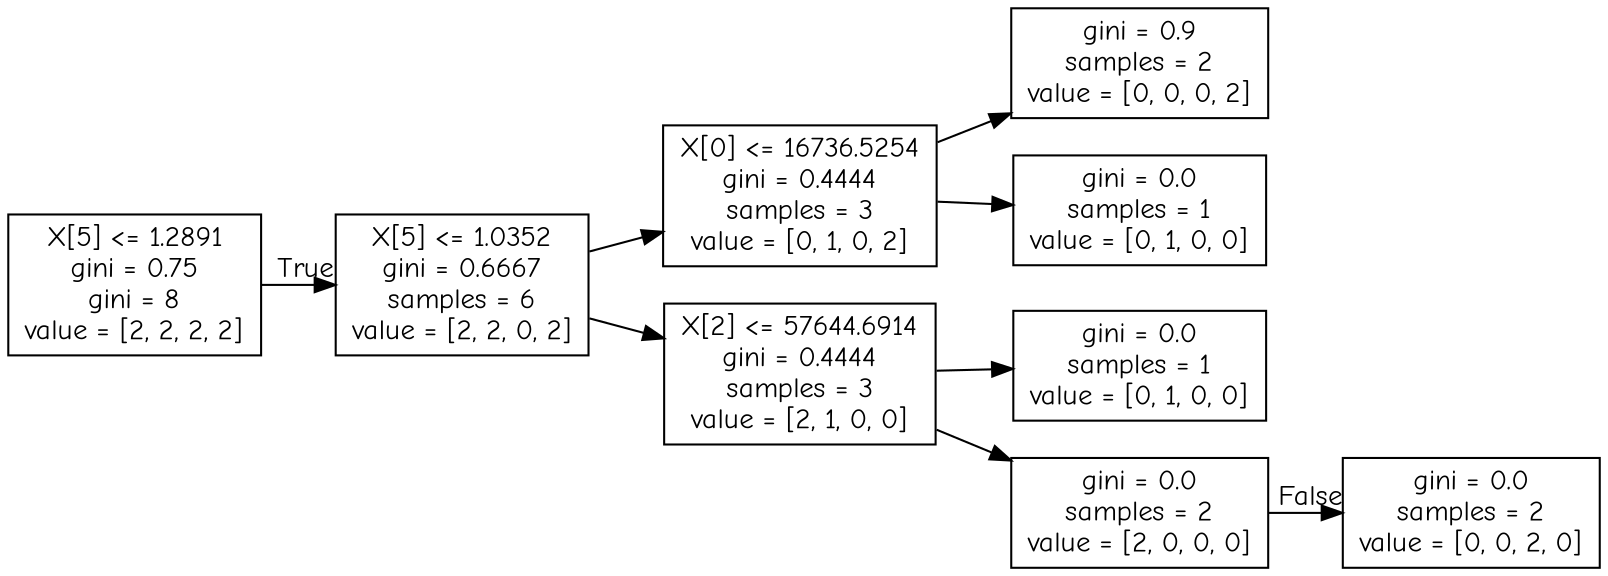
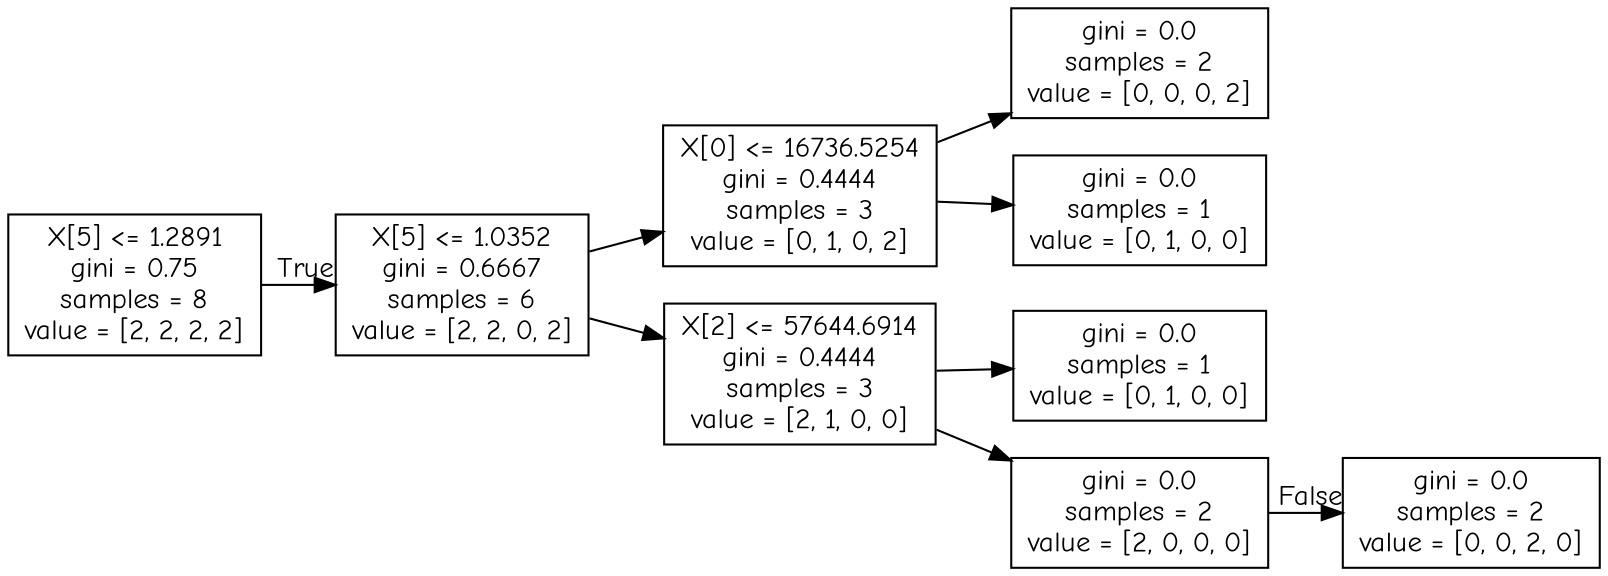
node "gini = 0.9 samples = 2 value = [0, 0, 0, 2]": label "gini = 0.9 samples = 2 value = [0, 0, 0, 2]" -> "gini = 0.0 samples = 2 value = [0, 0, 0, 2]"
node "X[5] <= 1.2891 gini = 0.75 gini = 8 value = [2, 2, 2, 2]": label "X[5] <= 1.2891 gini = 0.75 gini = 8 value = [2, 2, 2, 2]" -> "X[5] <= 1.2891 gini = 0.75 samples = 8 value = [2, 2, 2, 2]"
